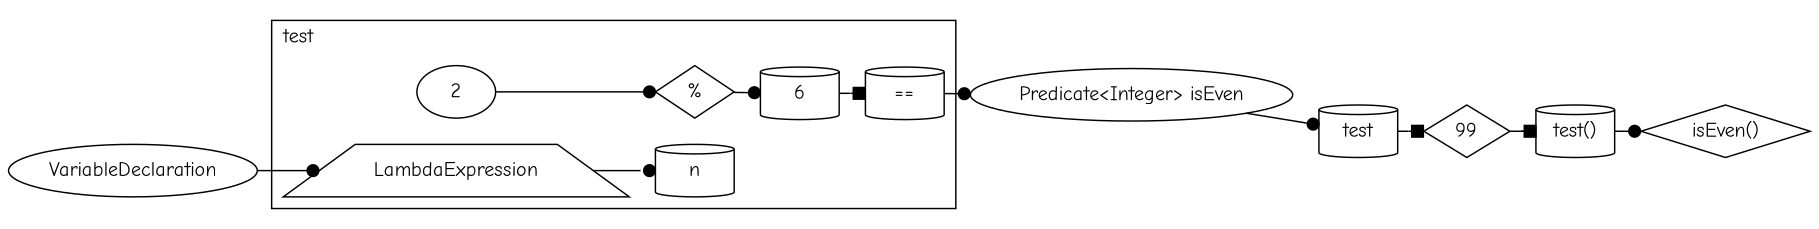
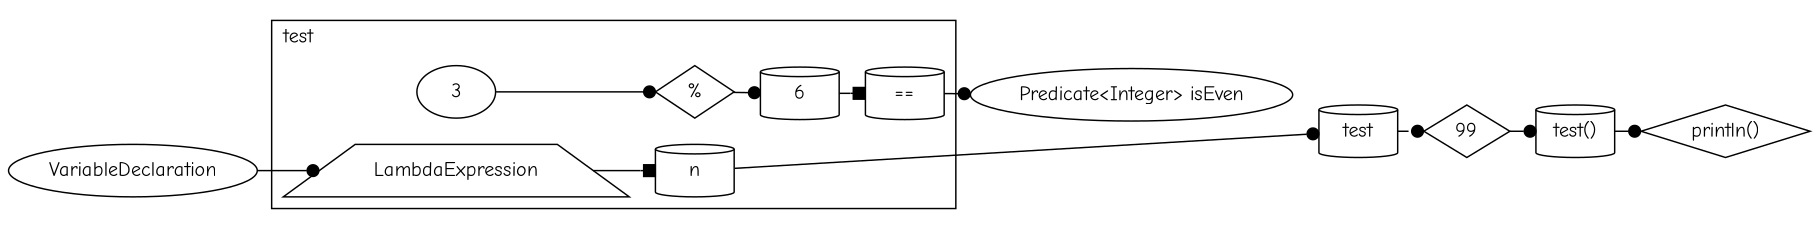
node "2": label "2" -> "3"
edge "Predicate<Integer> isEven" -> "test": now "n" -> "test"
edge "test" -> "99": arrowhead box -> dot
edge "99" -> "test()": arrowhead box -> dot
node "isEven()": label "isEven()" -> "println()"
edge "LambdaExpression" -> "n": arrowhead dot -> box
